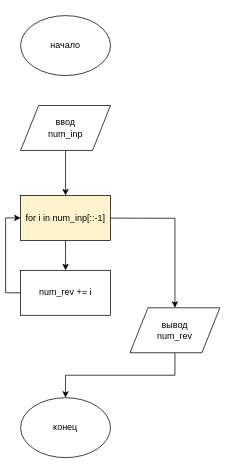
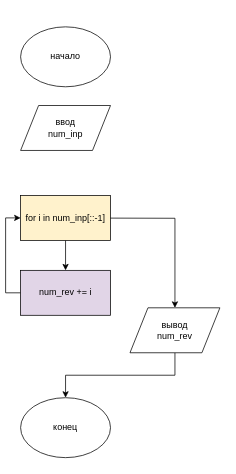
node "начало": moved (66, 45) -> (66, 57)
edge "ввод num_inp" -> "for i in num_inp[::-1]": removed
node "num_rev += i": fillcolor #ffffff -> #e1d5e7
